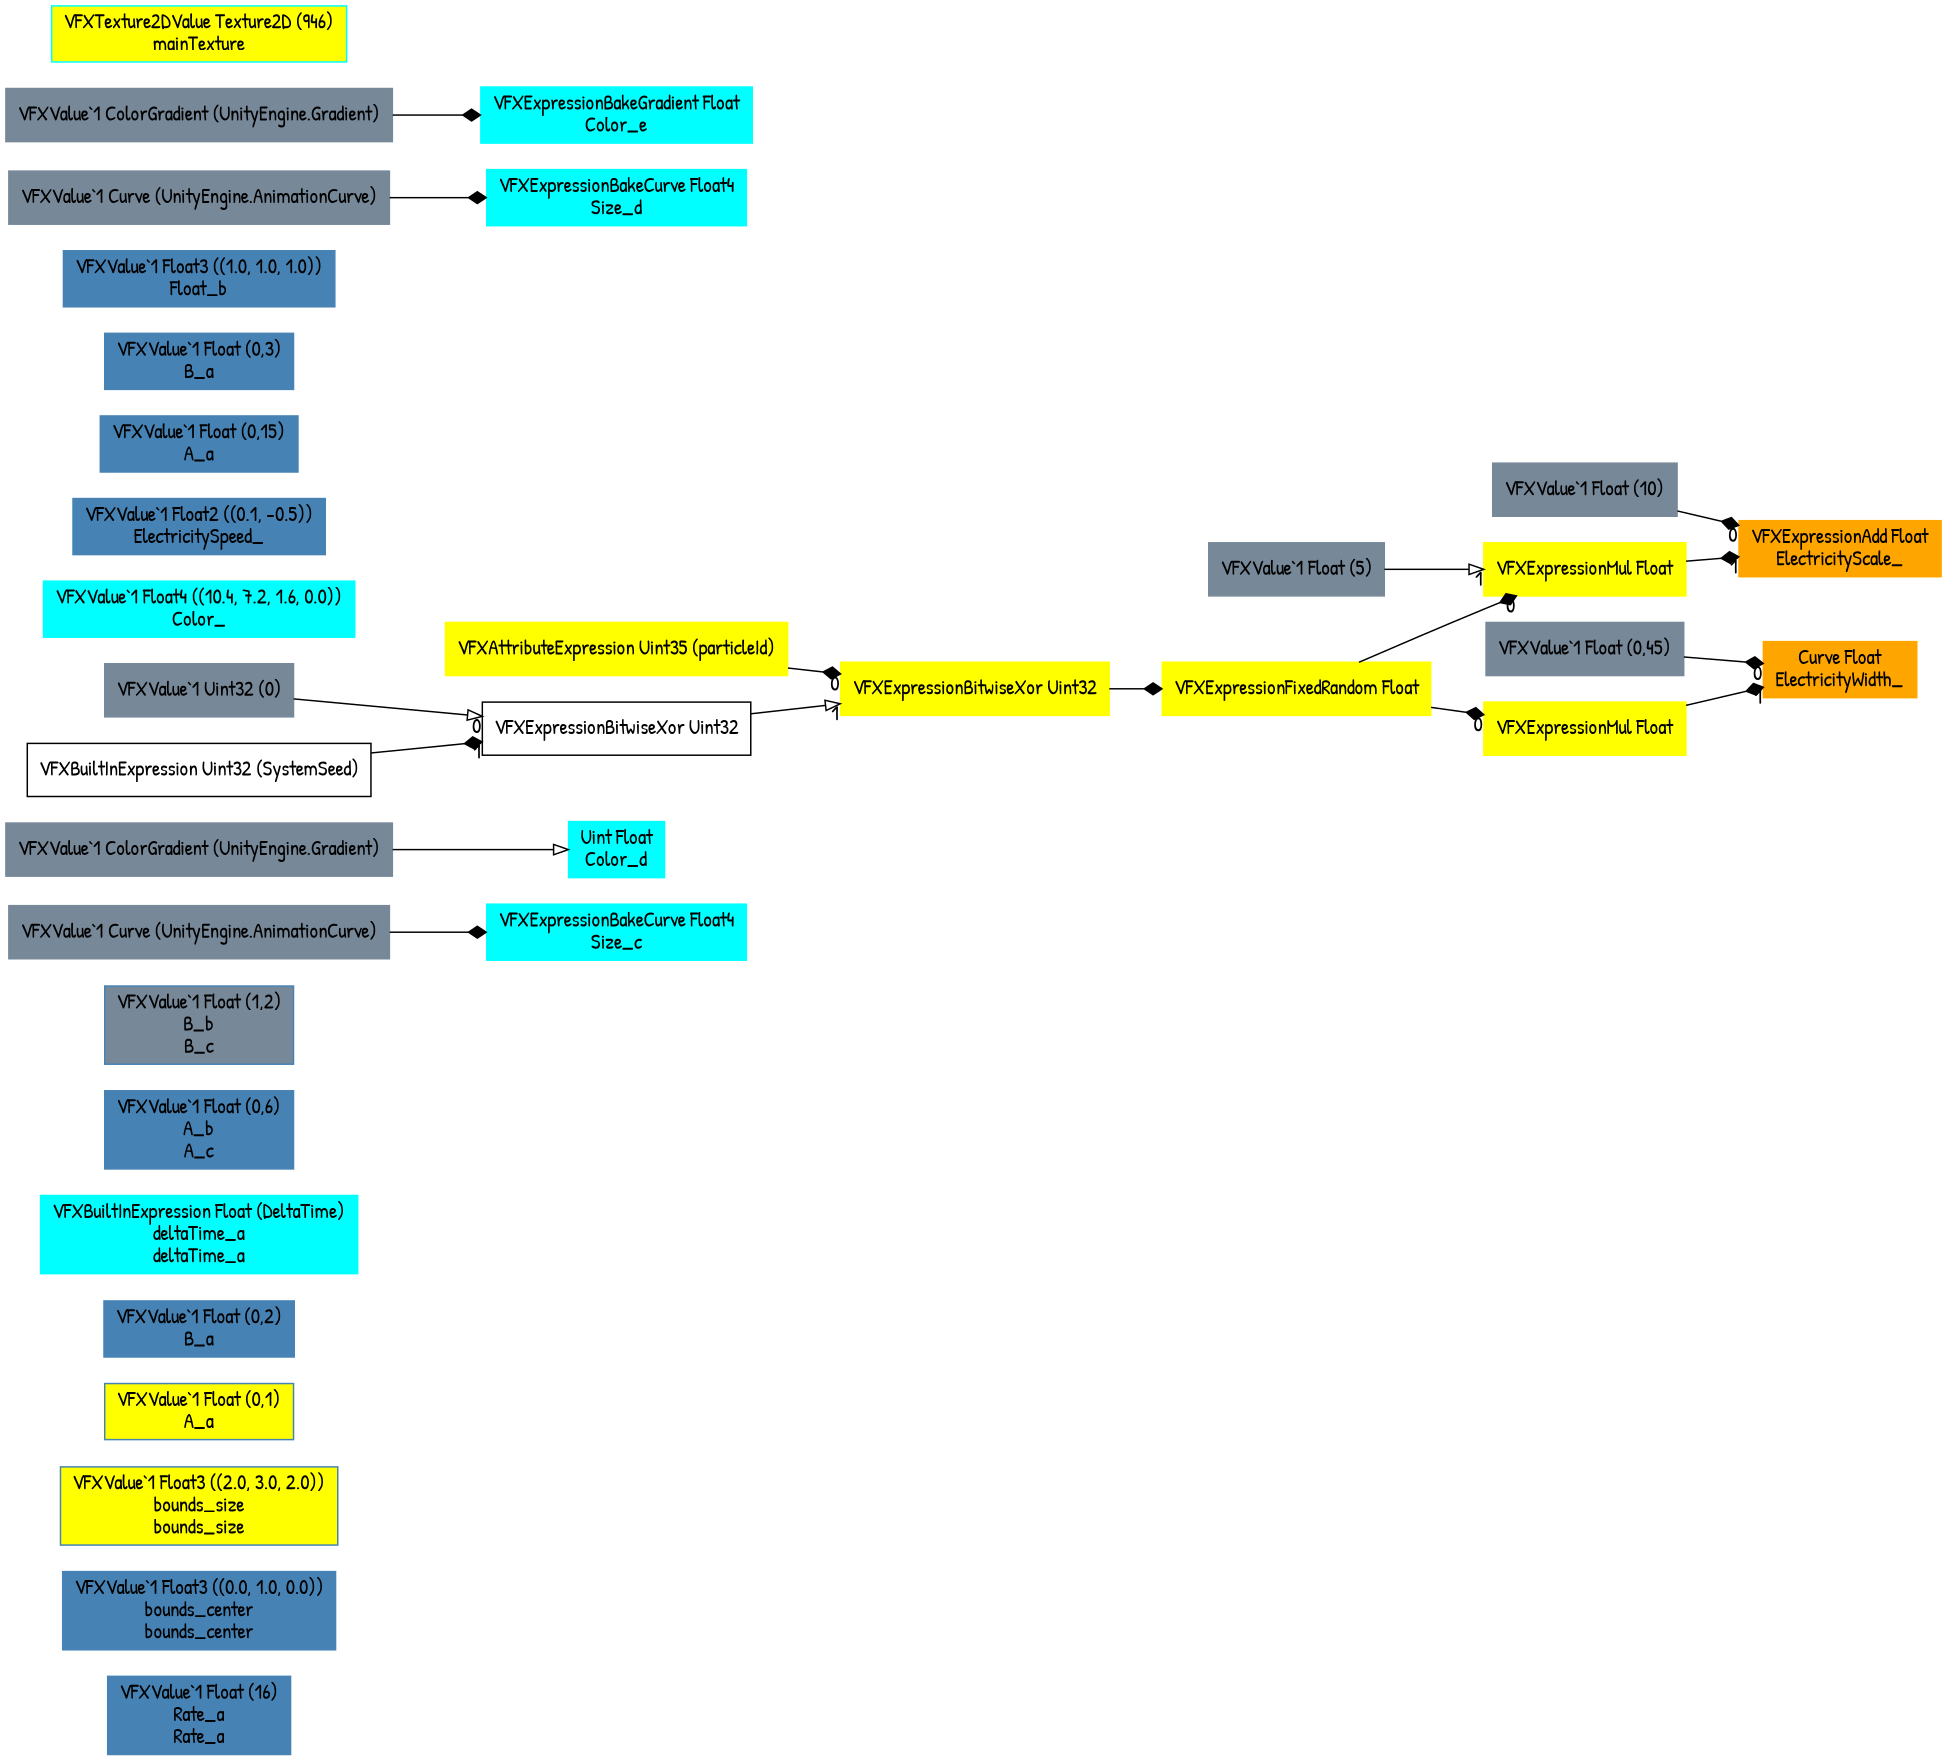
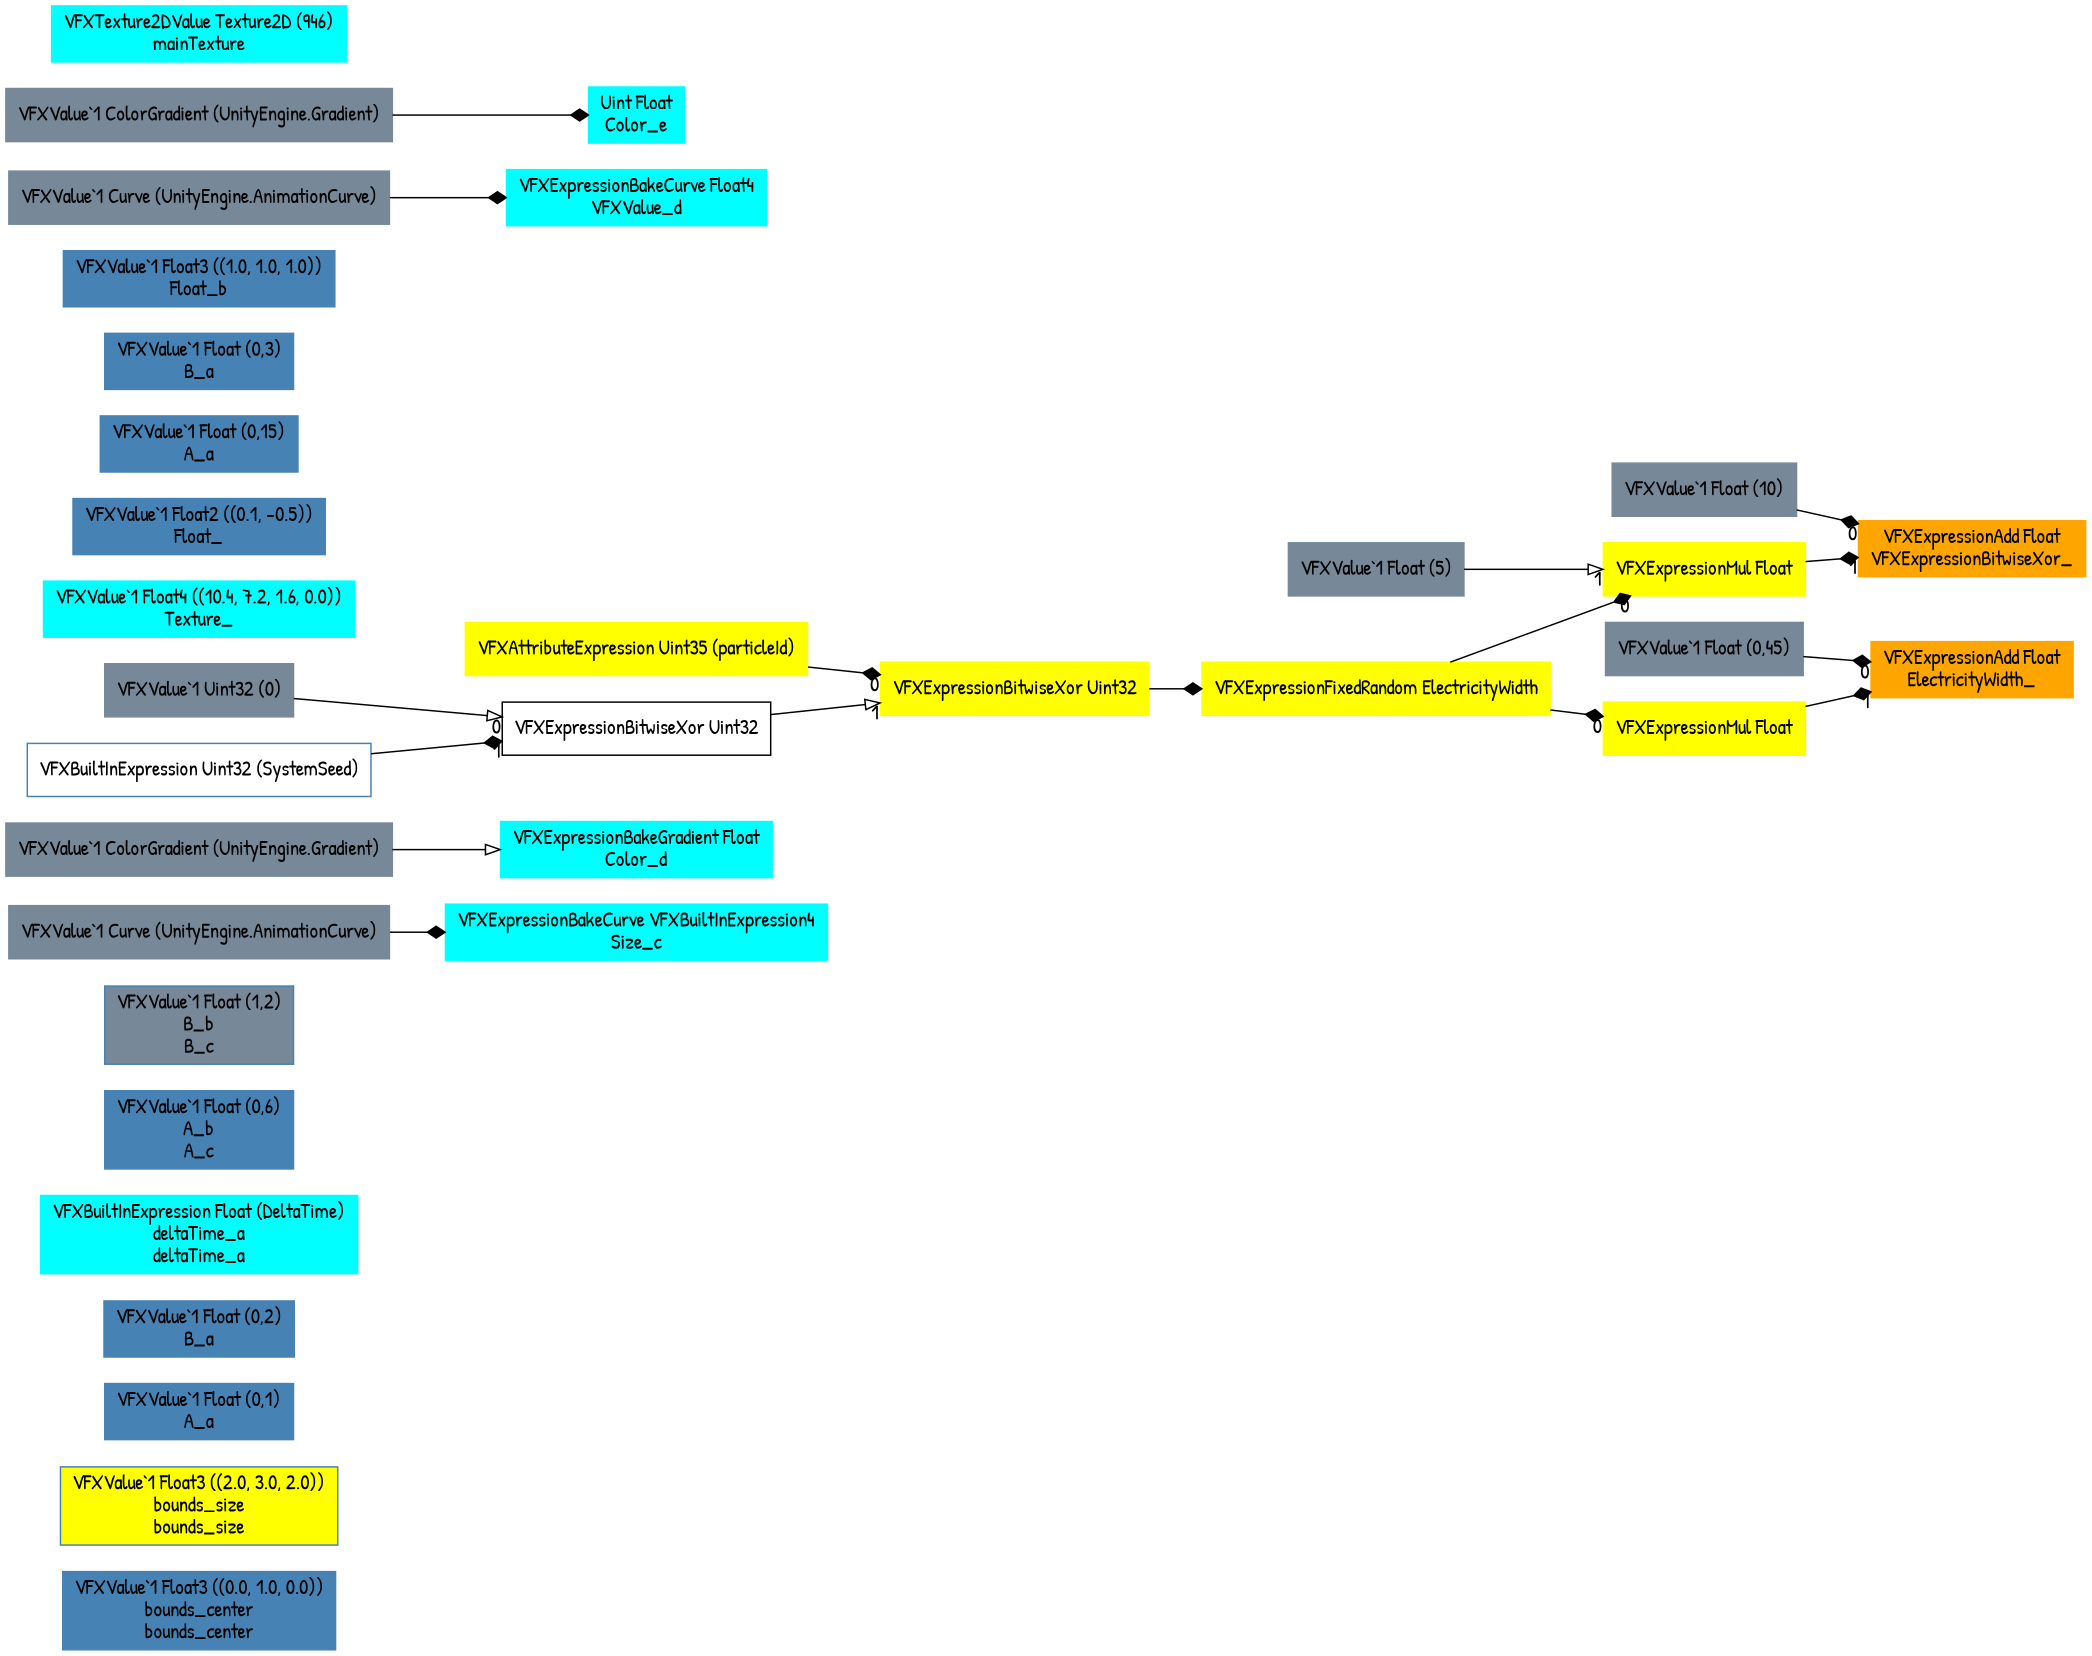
node "VFXTexture2DValue Texture2D (946) mainTexture": fillcolor yellow -> cyan
node "VFXExpressionBakeGradient Float Color_e": label "VFXExpressionBakeGradient Float Color_e" -> "Uint Float Color_e"
node "VFXExpressionBakeCurve Float4 Size_d": label "VFXExpressionBakeCurve Float4 Size_d" -> "VFXExpressionBakeCurve Float4 VFXValue_d"
node "VFXValue`1 Float2 ((0.1, -0.5)) ElectricitySpeed_": label "VFXValue`1 Float2 ((0.1, -0.5)) ElectricitySpeed_" -> "VFXValue`1 Float2 ((0.1, -0.5)) Float_"
node "VFXExpressionAdd Float ElectricityScale_": label "VFXExpressionAdd Float ElectricityScale_" -> "VFXExpressionAdd Float VFXExpressionBitwiseXor_"
node "VFXValue`1 Float4 ((10.4, 7.2, 1.6, 0.0)) Color_": label "VFXValue`1 Float4 ((10.4, 7.2, 1.6, 0.0)) Color_" -> "VFXValue`1 Float4 ((10.4, 7.2, 1.6, 0.0)) Texture_"
node "Curve Float ElectricityWidth_": label "Curve Float ElectricityWidth_" -> "VFXExpressionAdd Float ElectricityWidth_"
node "VFXExpressionFixedRandom Float": label "VFXExpressionFixedRandom Float" -> "VFXExpressionFixedRandom ElectricityWidth"
node "VFXBuiltInExpression Uint32 (SystemSeed)": color black -> steelblue
node "Uint Float Color_d": label "Uint Float Color_d" -> "VFXExpressionBakeGradient Float Color_d"
node "VFXExpressionBakeCurve Float4 Size_c": label "VFXExpressionBakeCurve Float4 Size_c" -> "VFXExpressionBakeCurve VFXBuiltInExpression4 Size_c"
node "VFXValue`1 Float (0,1) A_a": fillcolor yellow -> steelblue
node "VFXValue`1 Float (16) Rate_a Rate_a": removed
